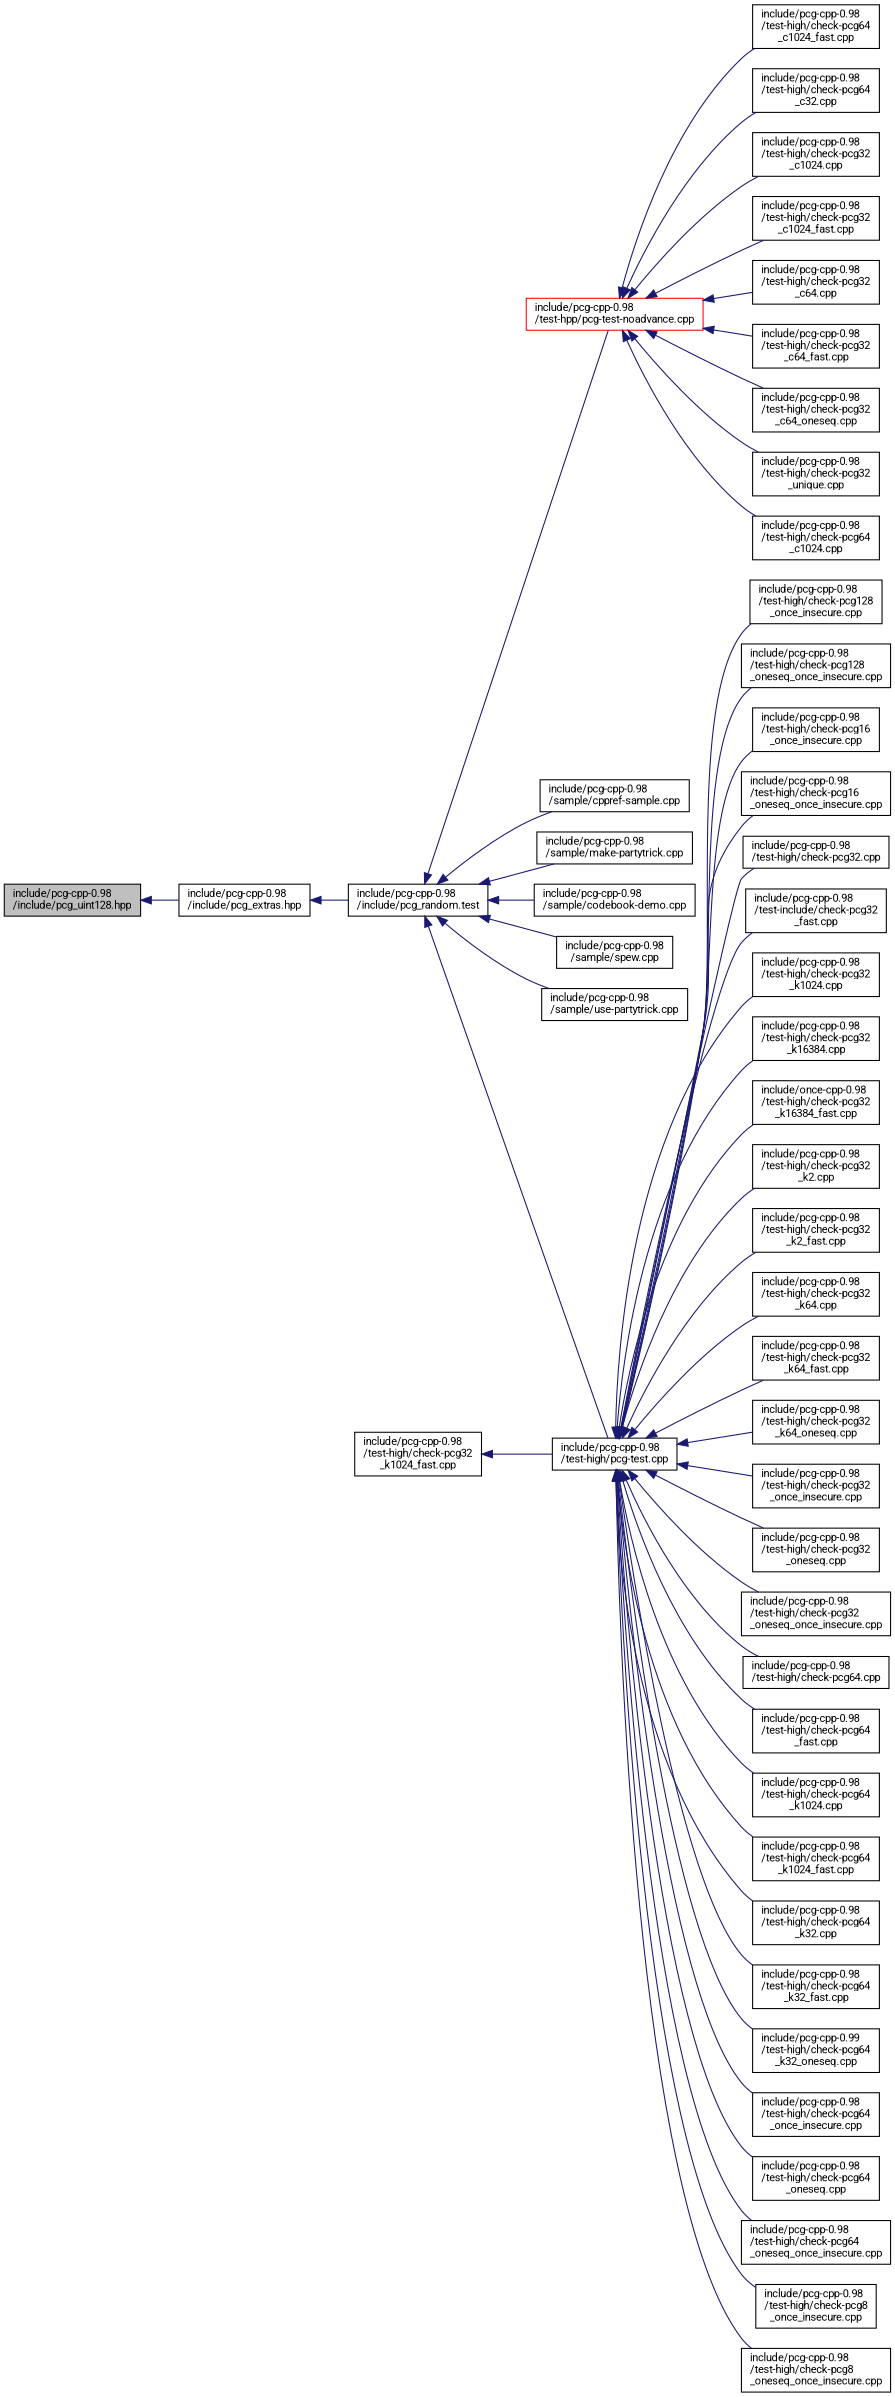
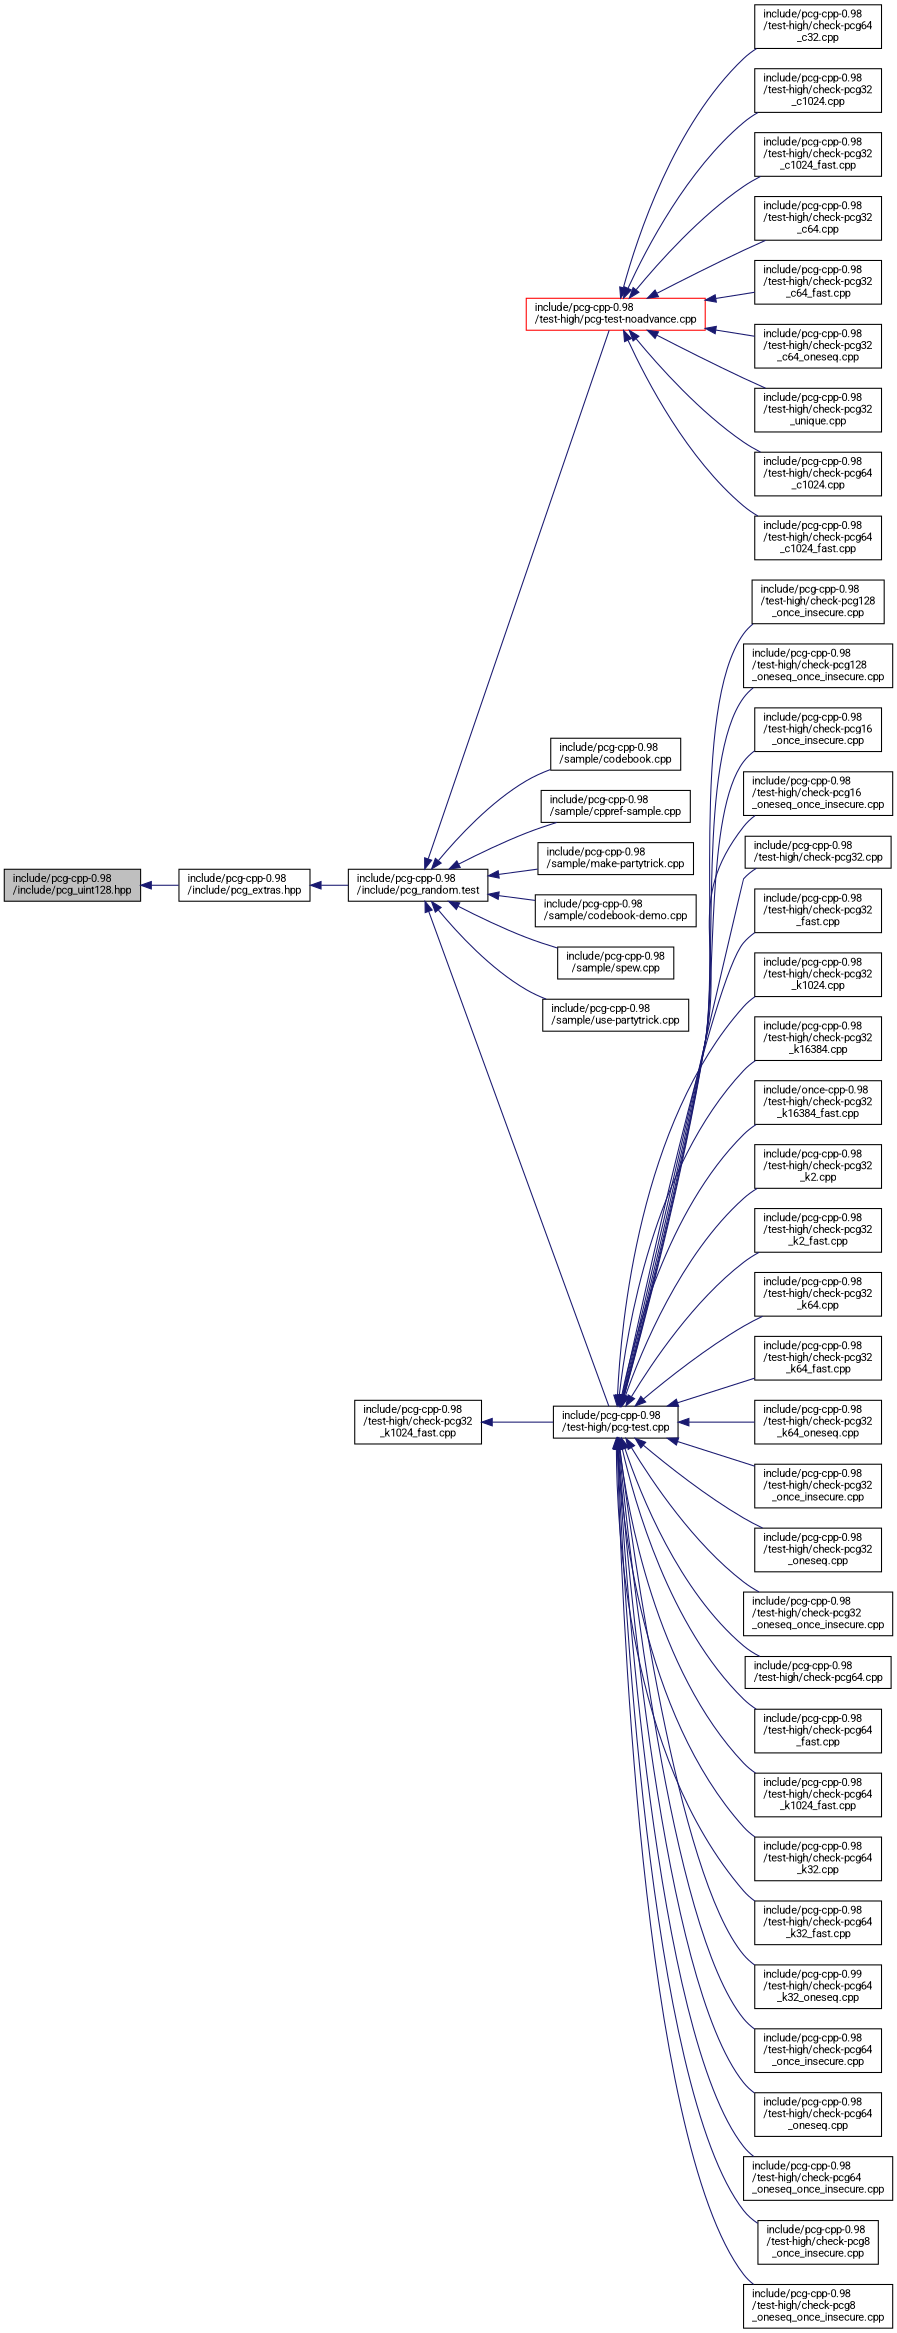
node "include/pcg-cpp-0.98 /test-hpp/pcg-test-noadvance.cpp": label "include/pcg-cpp-0.98 /test-hpp/pcg-test-noadvance.cpp" -> "include/pcg-cpp-0.98 /test-high/pcg-test-noadvance.cpp"
node "include/pcg-cpp-0.98 /sample/codebook.cpp": added
node "include/pcg-cpp-0.98 /test-include/check-pcg32 _fast.cpp": label "include/pcg-cpp-0.98 /test-include/check-pcg32 _fast.cpp" -> "include/pcg-cpp-0.98 /test-high/check-pcg32 _fast.cpp"
node "include/pcg-cpp-0.98 /test-high/check-pcg64 _k1024.cpp": removed
